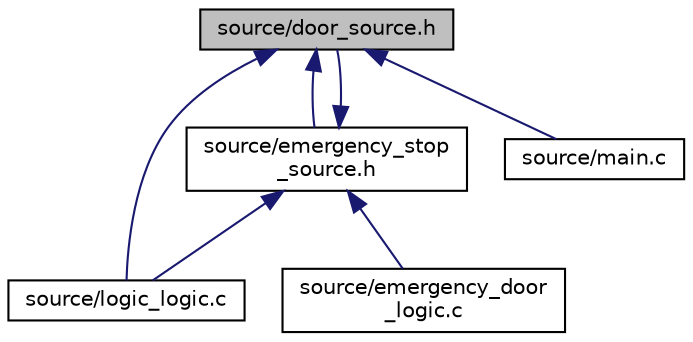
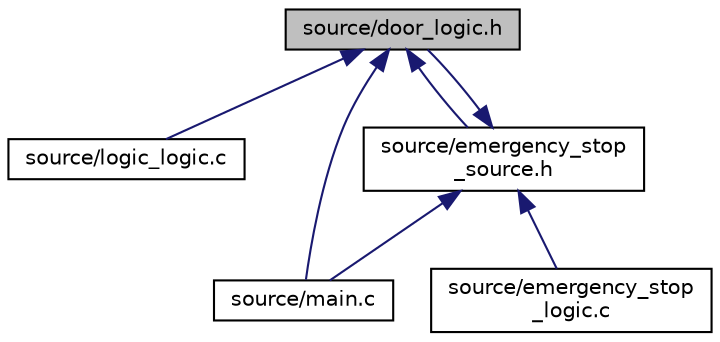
node "source/door_source.h": label "source/door_source.h" -> "source/door_logic.h"
edge "source/logic_logic.c" -> "source/emergency_stop _source.h": now "source/main.c" -> "source/emergency_stop _source.h"
node "source/emergency_door _logic.c": label "source/emergency_door _logic.c" -> "source/emergency_stop _logic.c"
